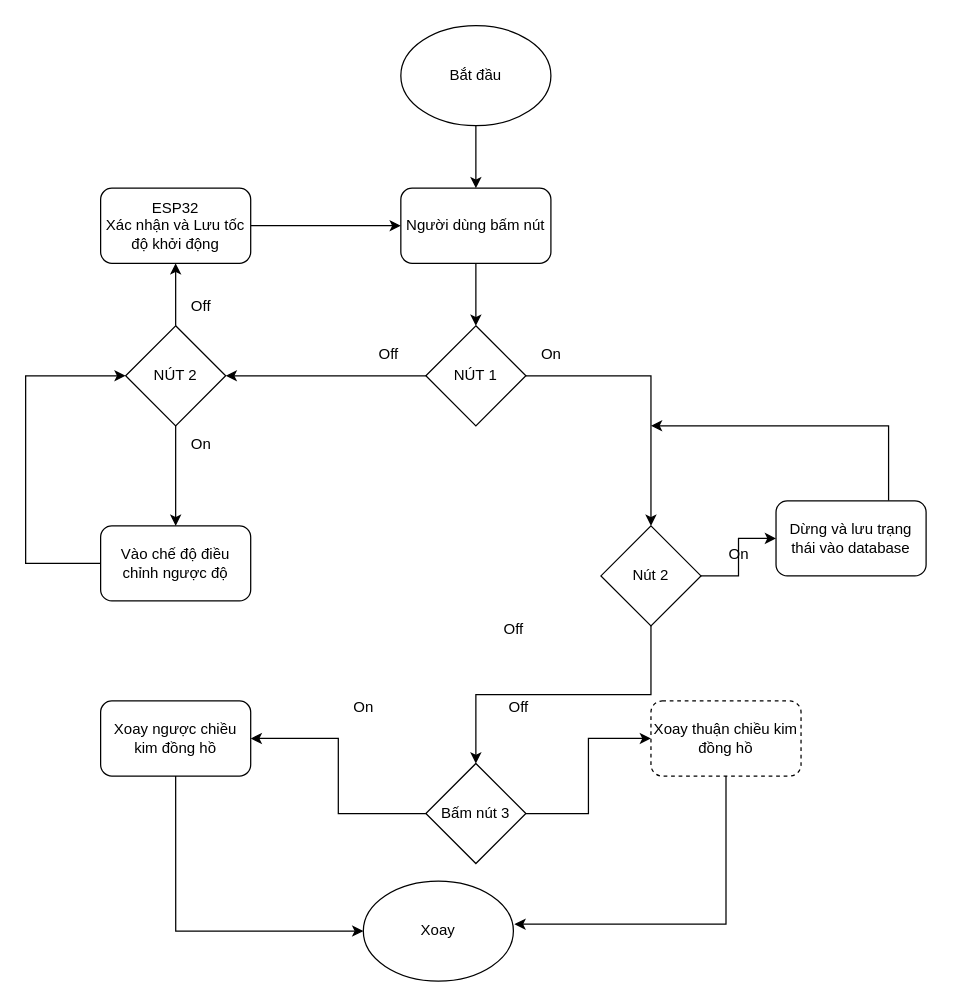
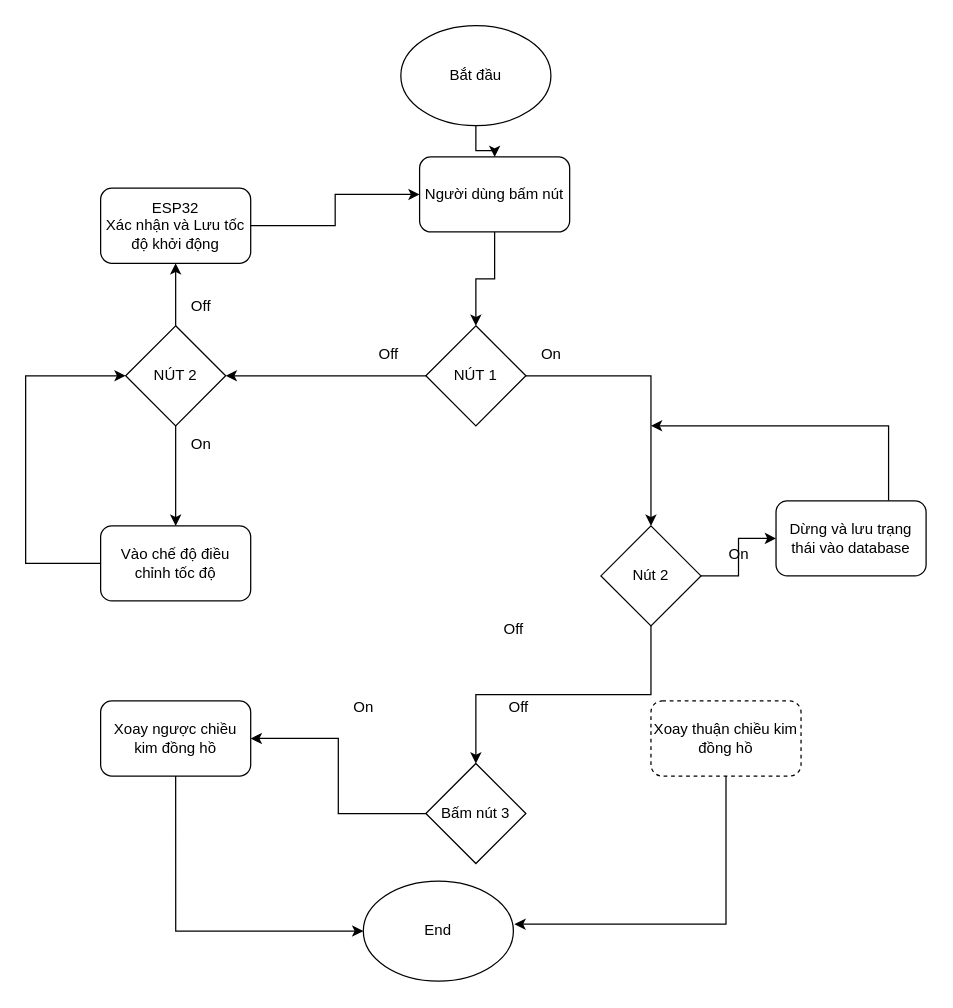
node "Người dùng bấm nút": moved (476, 226) -> (494, 194)
node "Vào chế độ điều chỉnh ngược độ": label "Vào chế độ điều chỉnh ngược độ" -> "Vào chế độ điều chỉnh tốc độ"
edge "Bấm nút 3" -> "Xoay thuận chiều kim đồng hồ": removed
node "Xoay": label "Xoay" -> "End"
